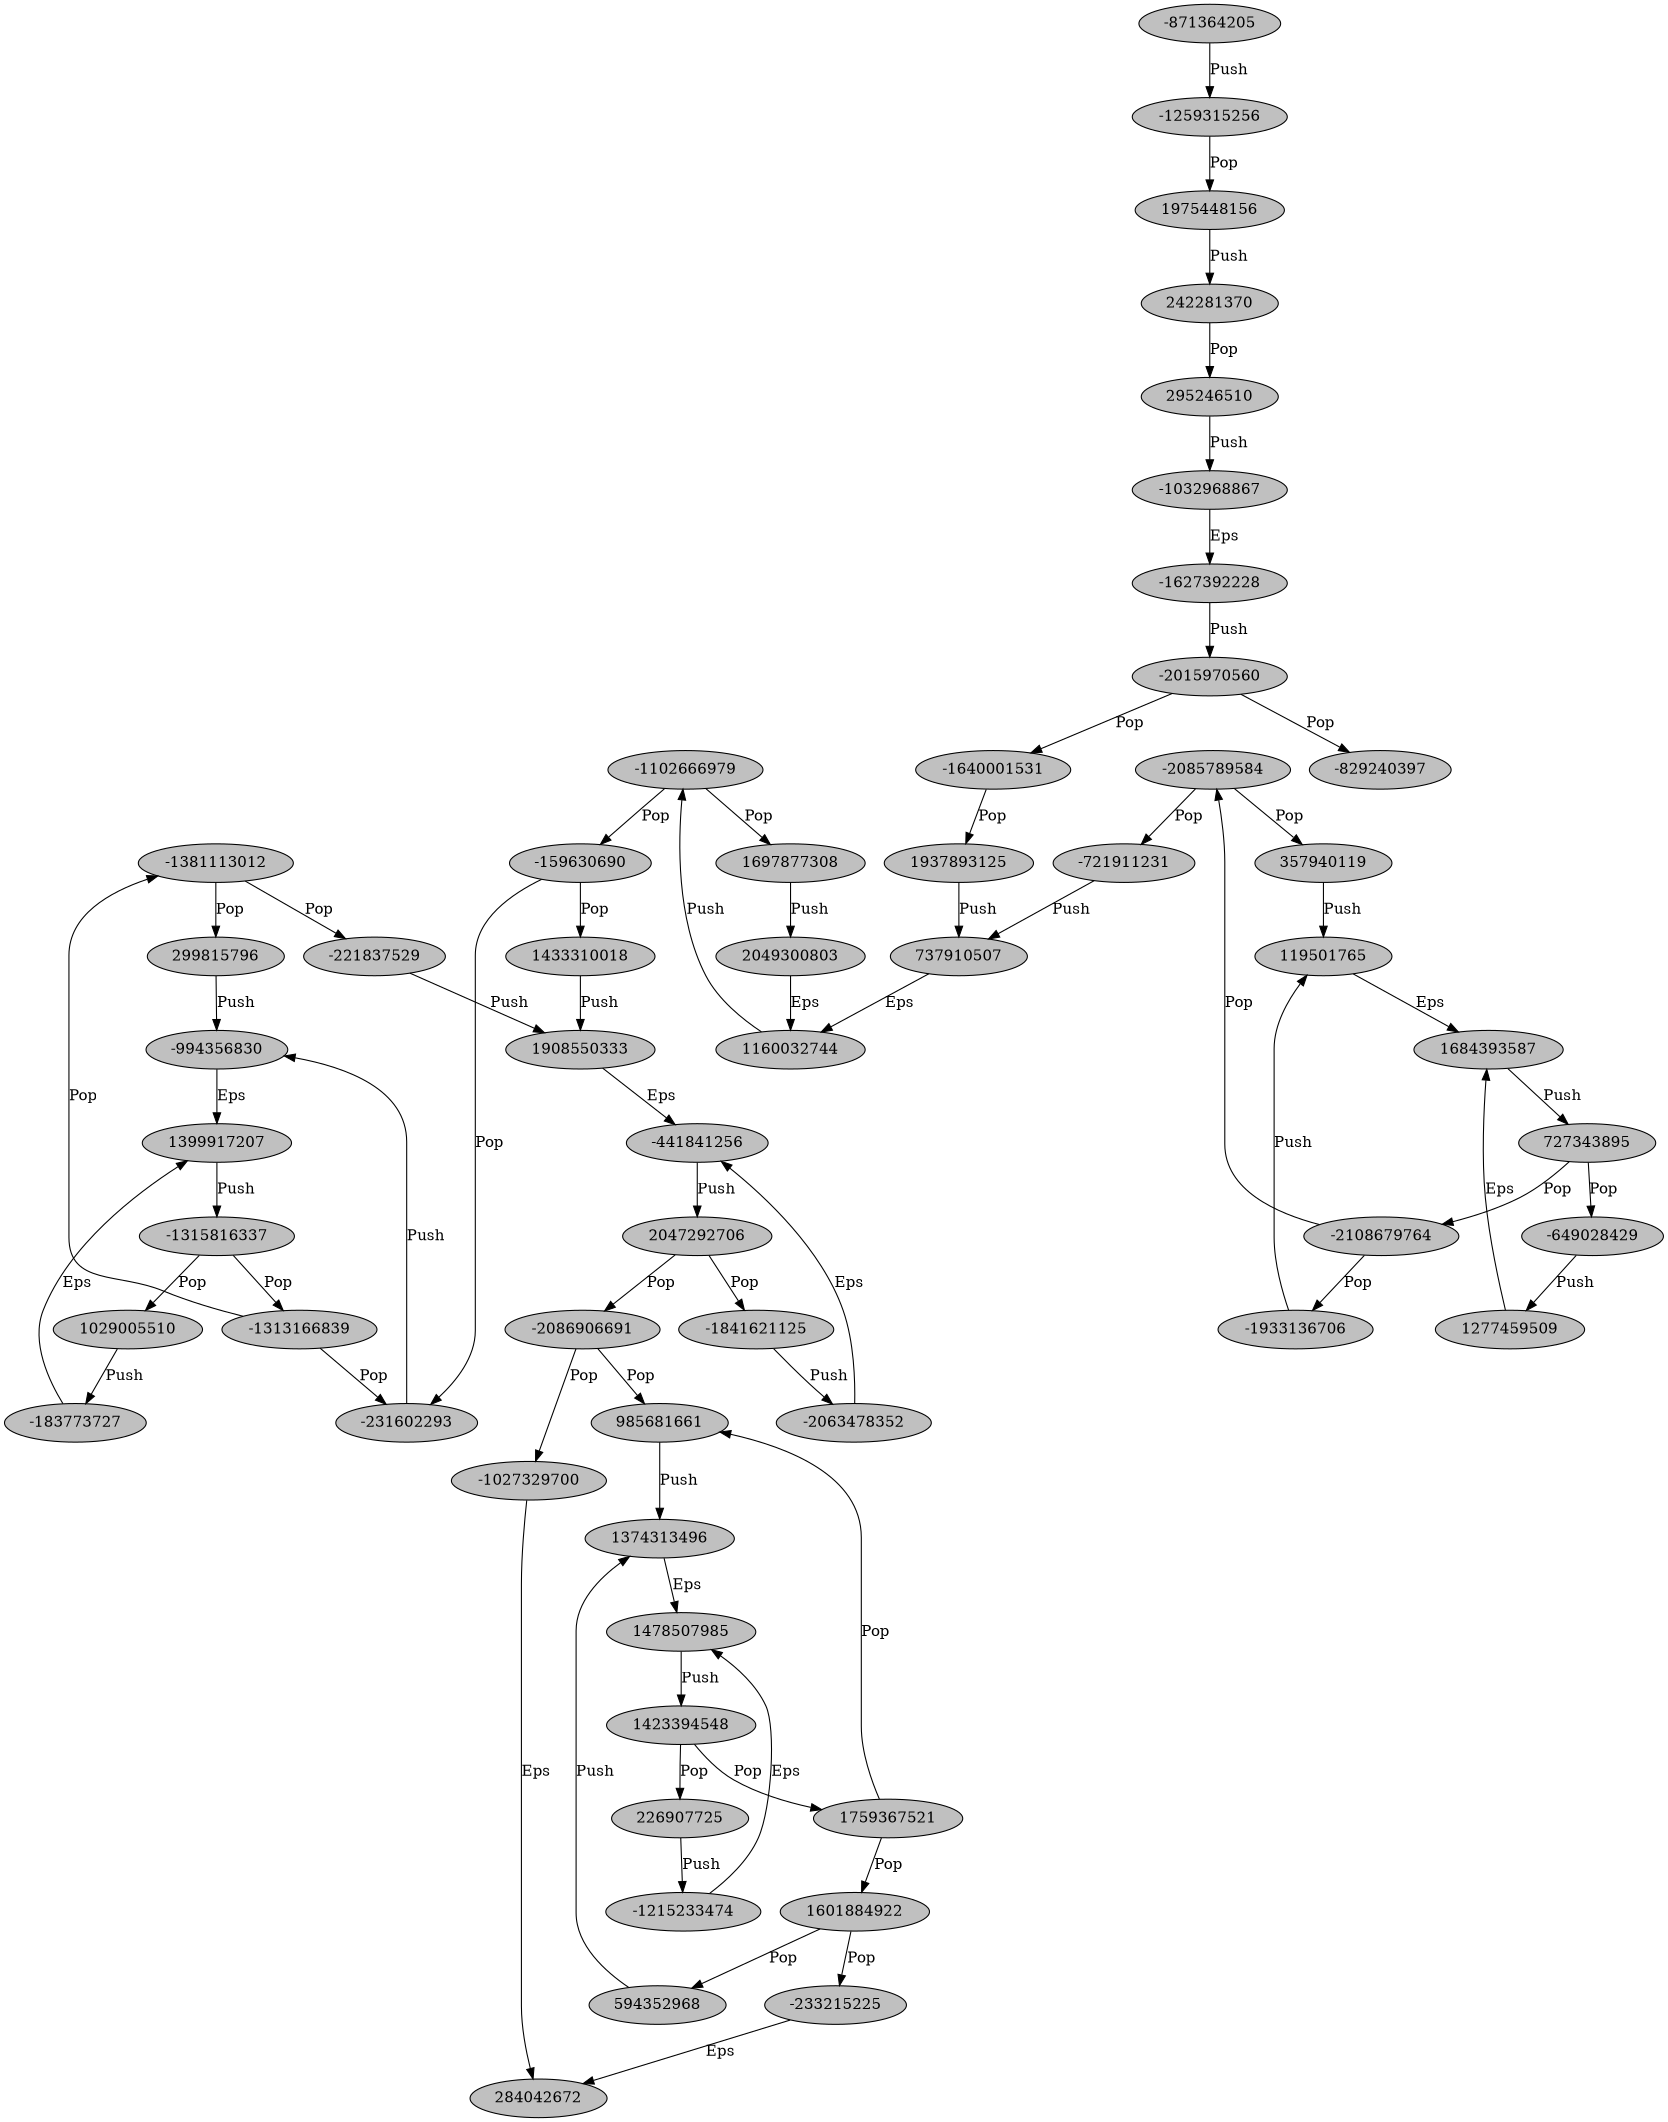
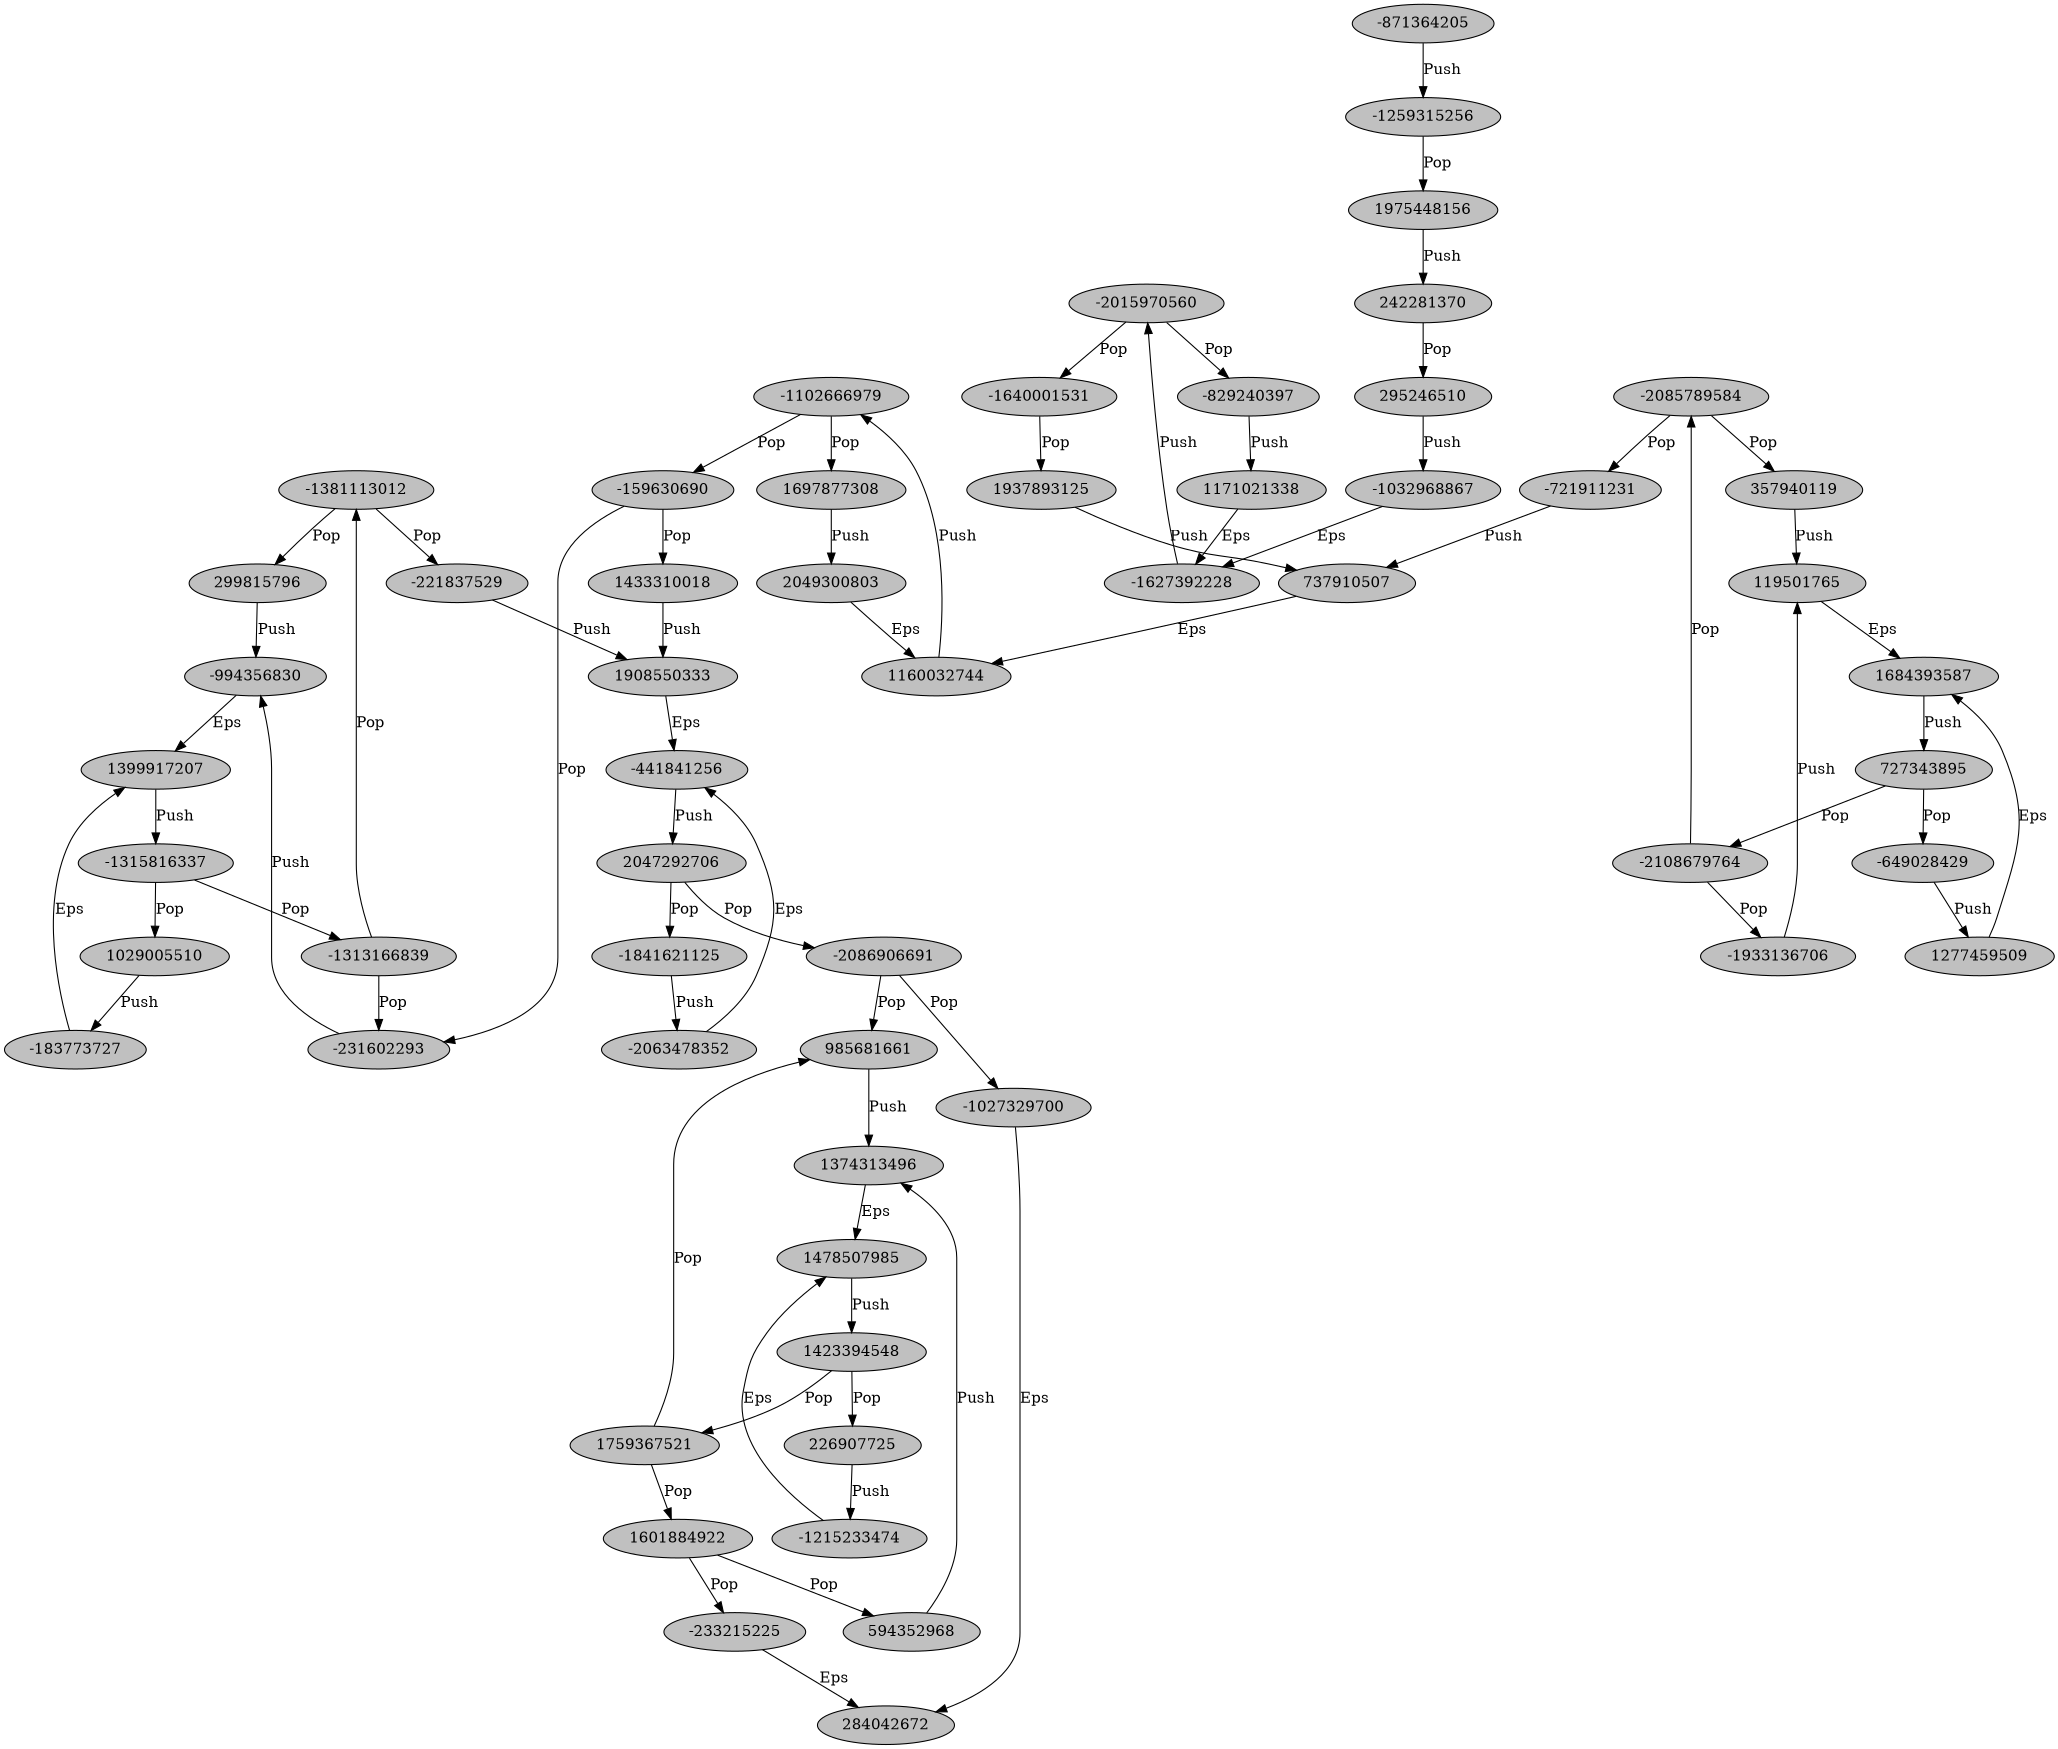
node "1171021338": added
